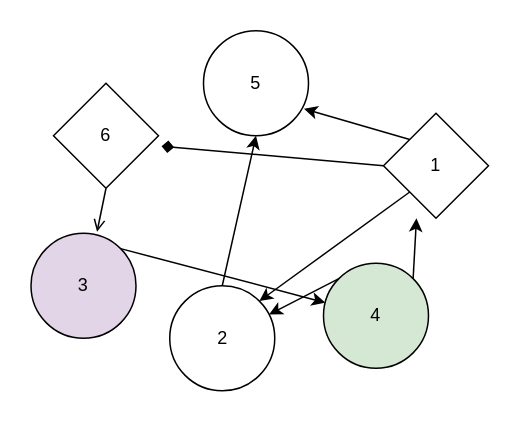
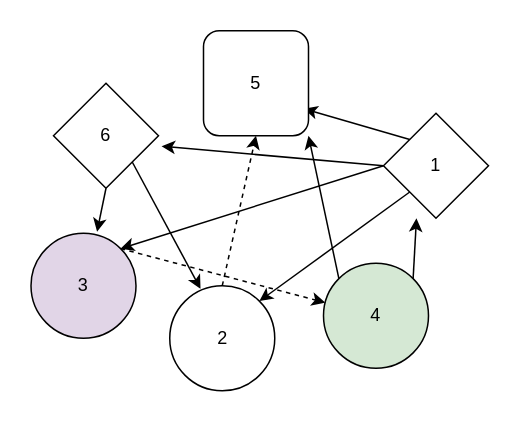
node "5": shape ellipse -> rounded rectangle
edge "1" -> "6": arrowhead diamond -> classic
edge "1" -> "3": added
edge "2" -> "5": style solid -> dashed
edge "6" -> "2": added
edge "6" -> "3": arrowhead open -> classic
edge "3" -> "4": style solid -> dashed
edge "4" -> "2": now "4" -> "5"
